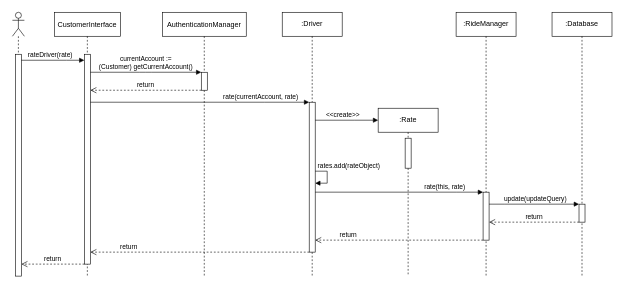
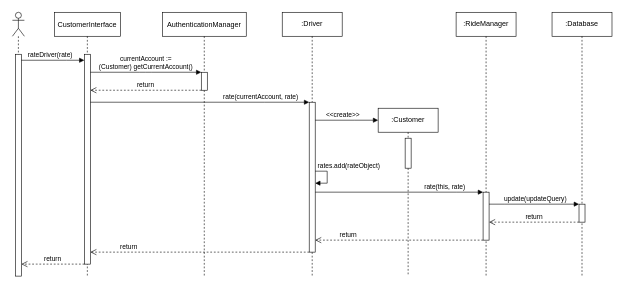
node ":Rate": label ":Rate" -> ":Customer"
